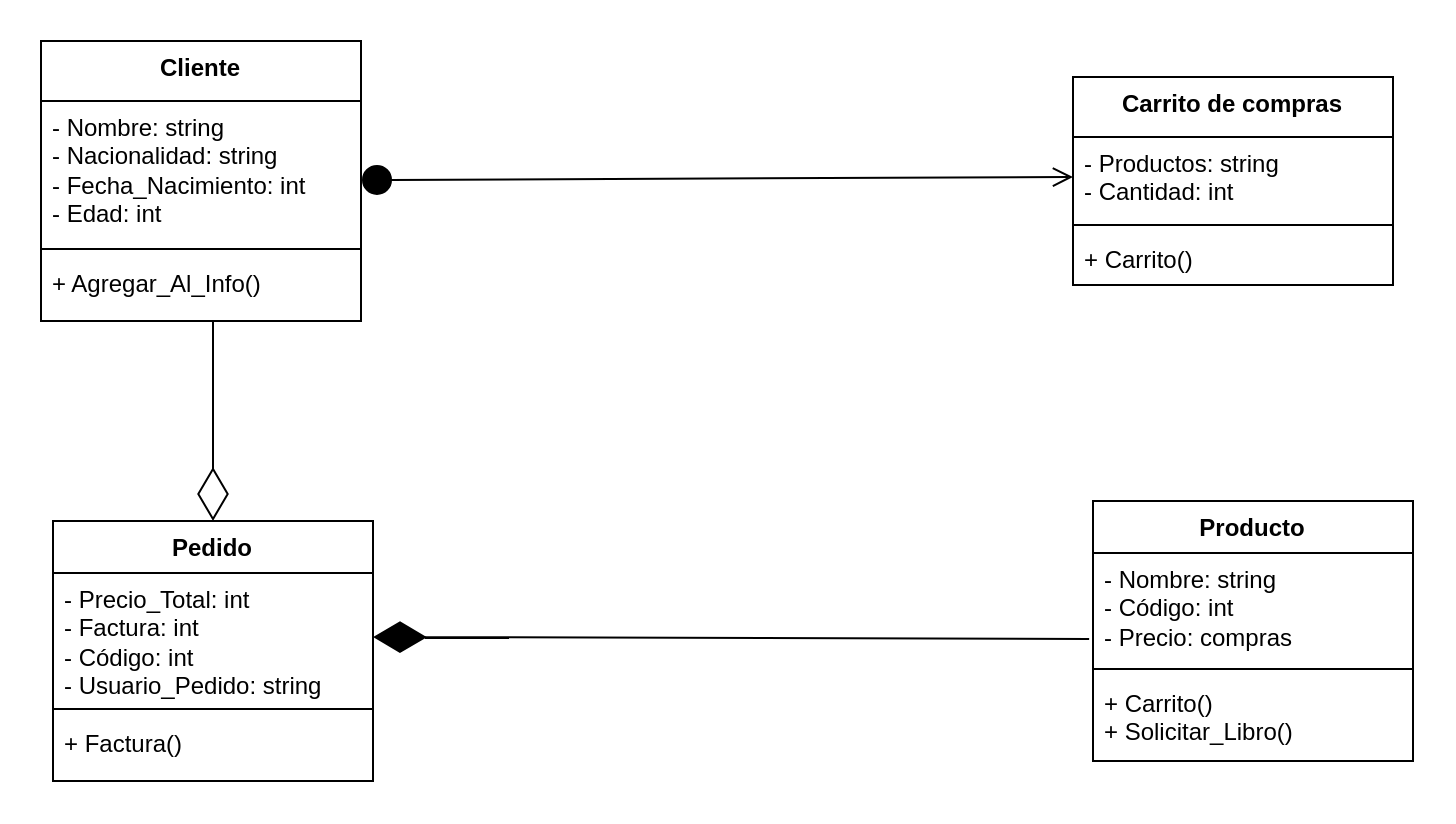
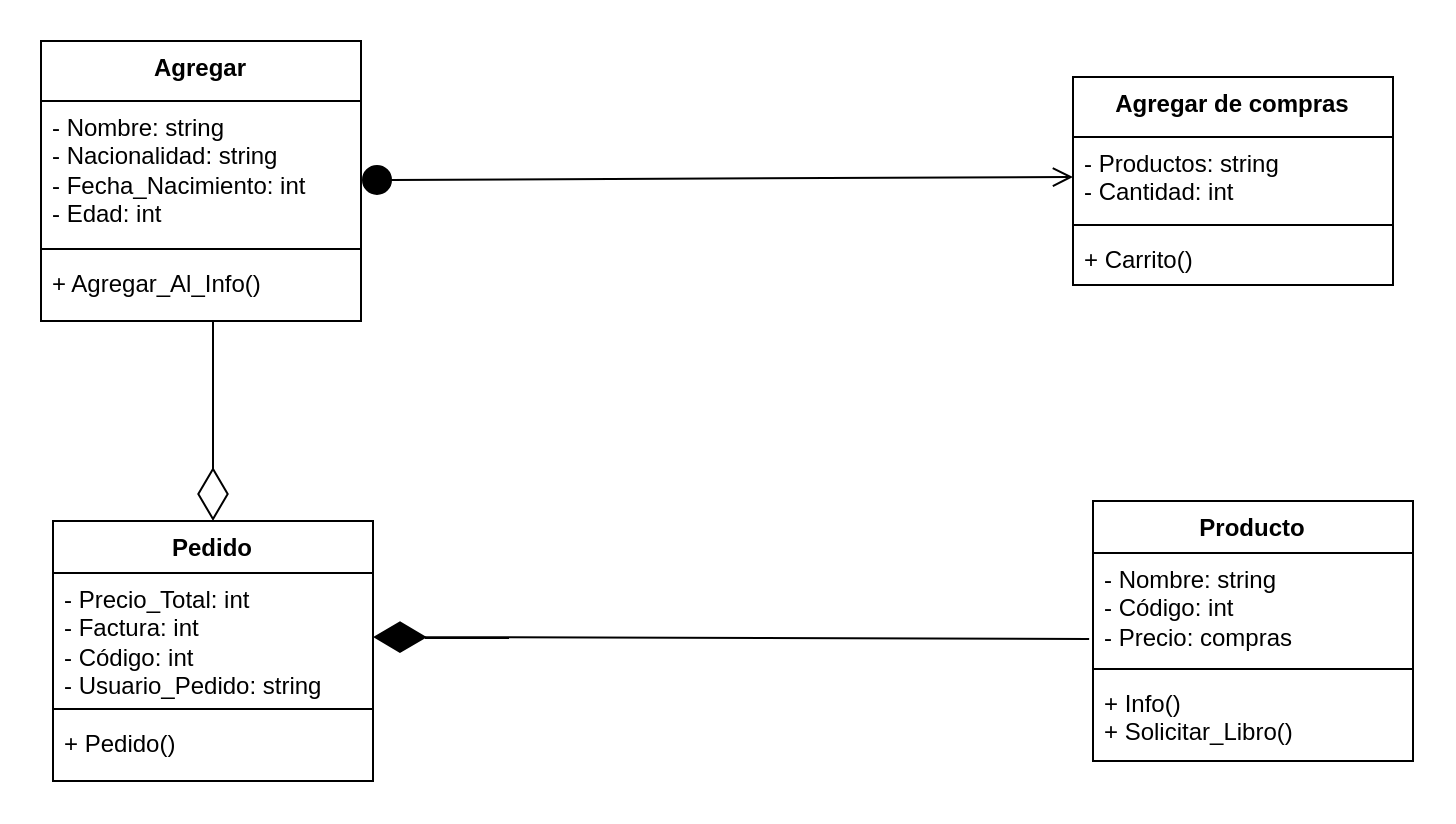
node "Cliente": label "Cliente" -> "Agregar"
node "Carrito de compras": label "Carrito de compras" -> "Agregar de compras"
node "+ Carrito() + Solicitar_Libro()": label "+ Carrito() + Solicitar_Libro()" -> "+ Info() + Solicitar_Libro()"
node "+ Factura()": label "+ Factura()" -> "+ Pedido()"
